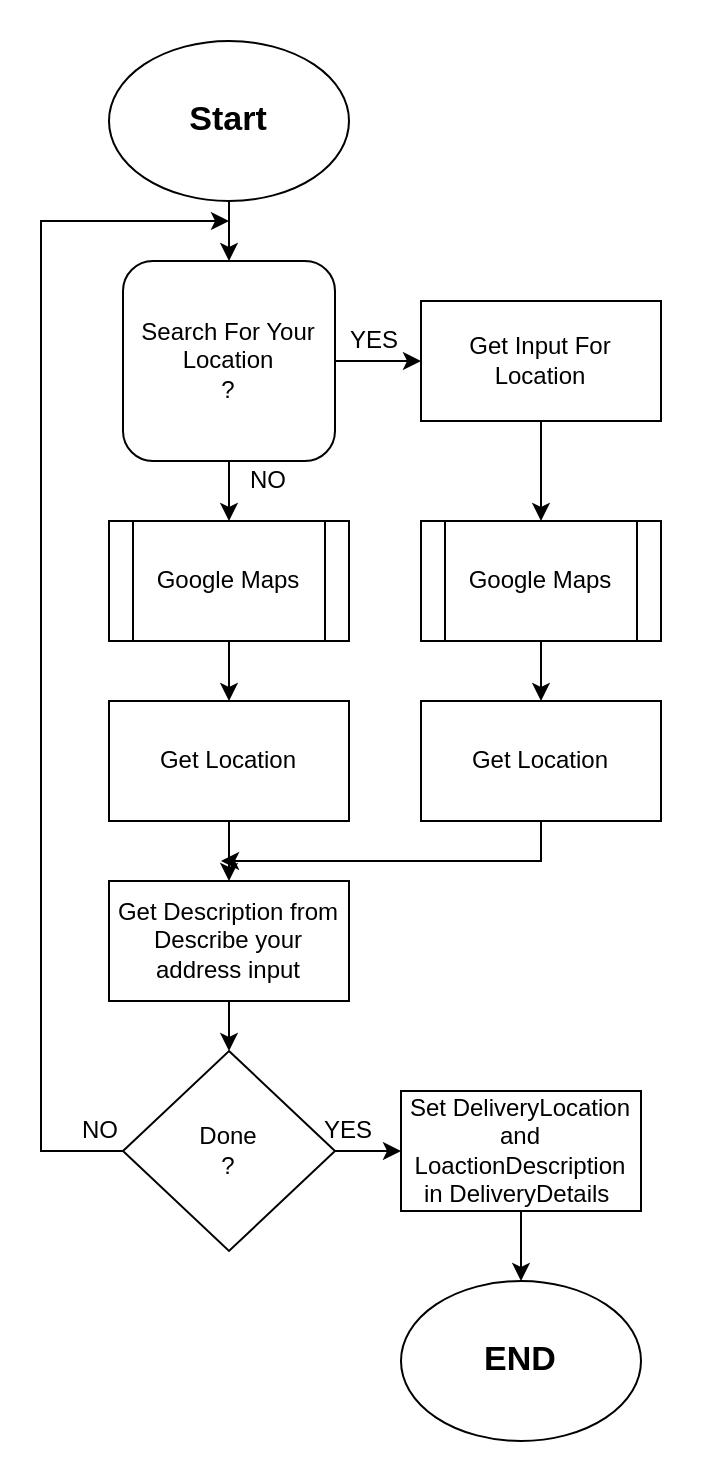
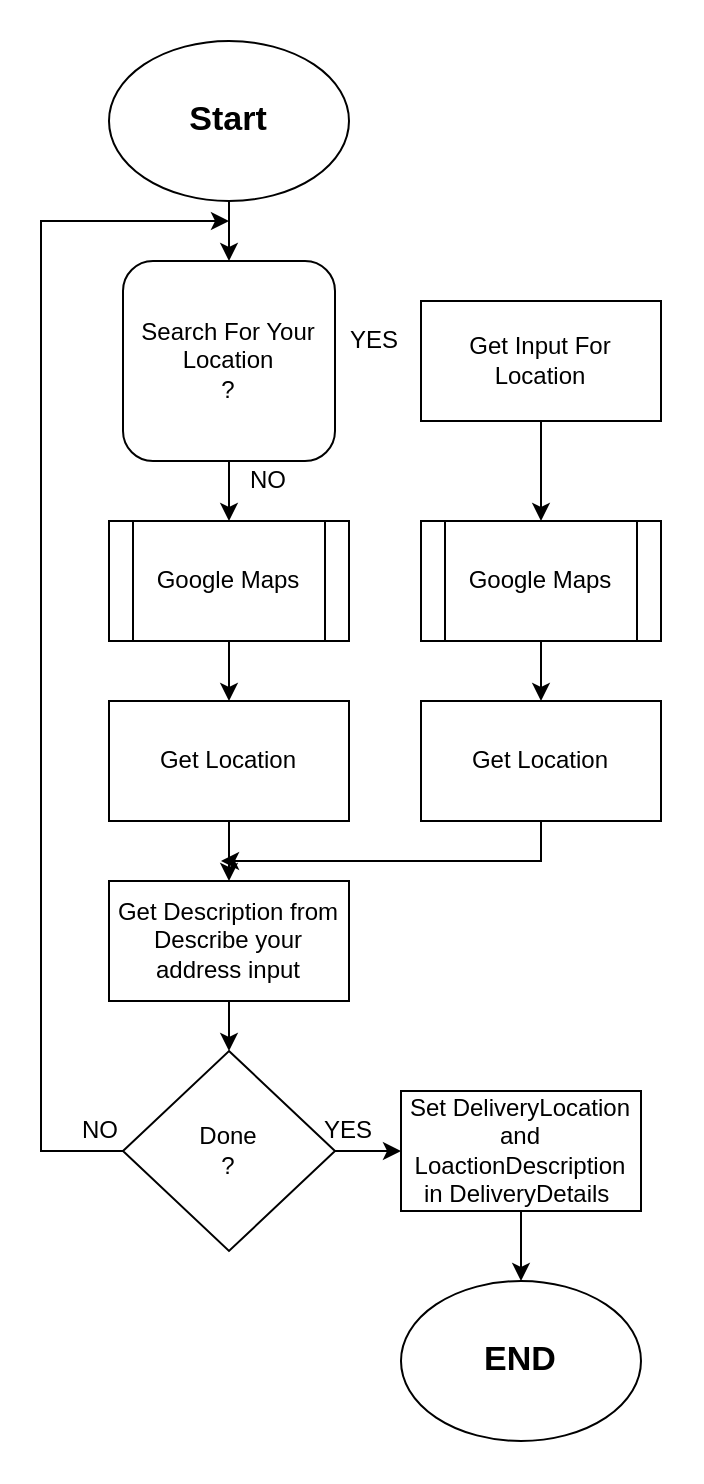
edge "Search For Your Location ?" -> "Get Input For Location": removed
